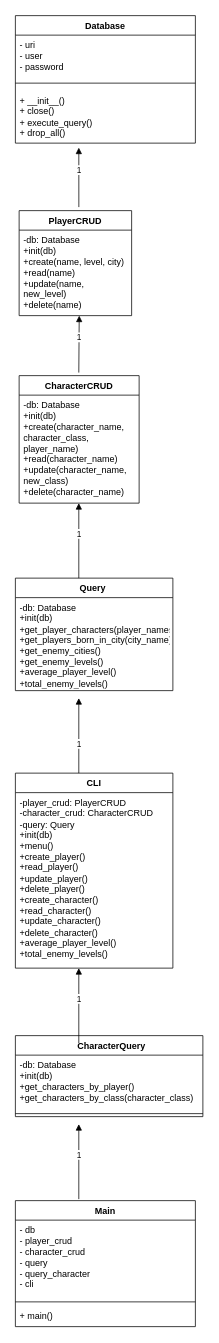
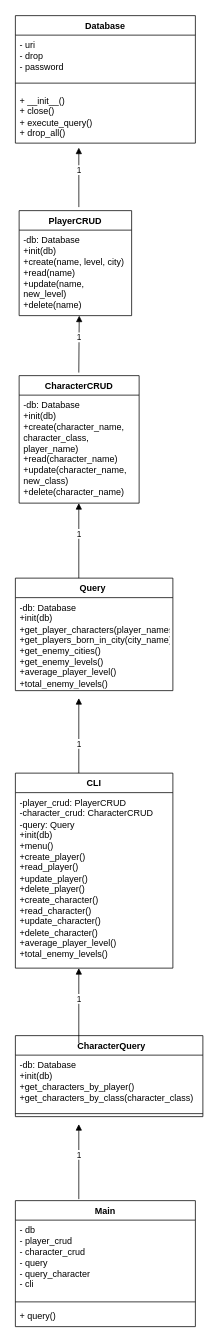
node "- uri - user - password": label "- uri - user - password" -> "- uri - drop - password"
node "+ main()": label "+ main()" -> "+ query()"
